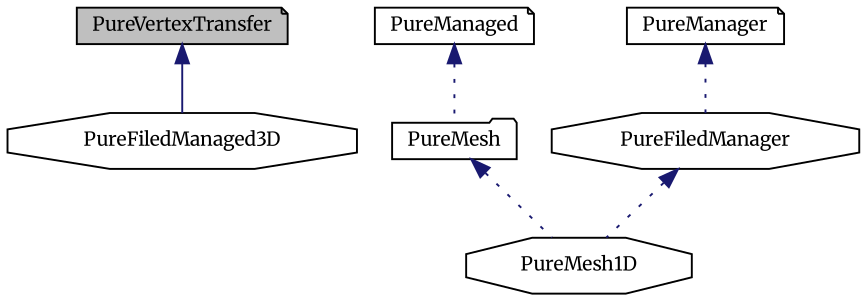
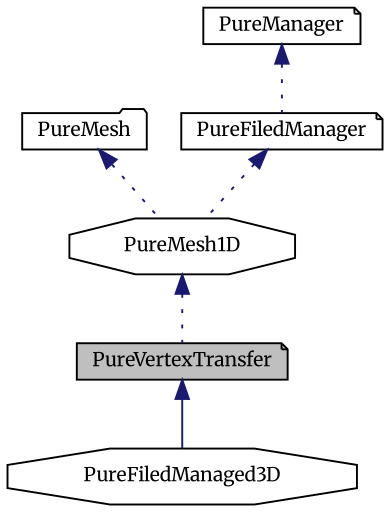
node "PureManaged": removed
node "PureFiledManager": shape octagon -> note
edge "PureVertexTransfer" -> "PureMesh1D": added
